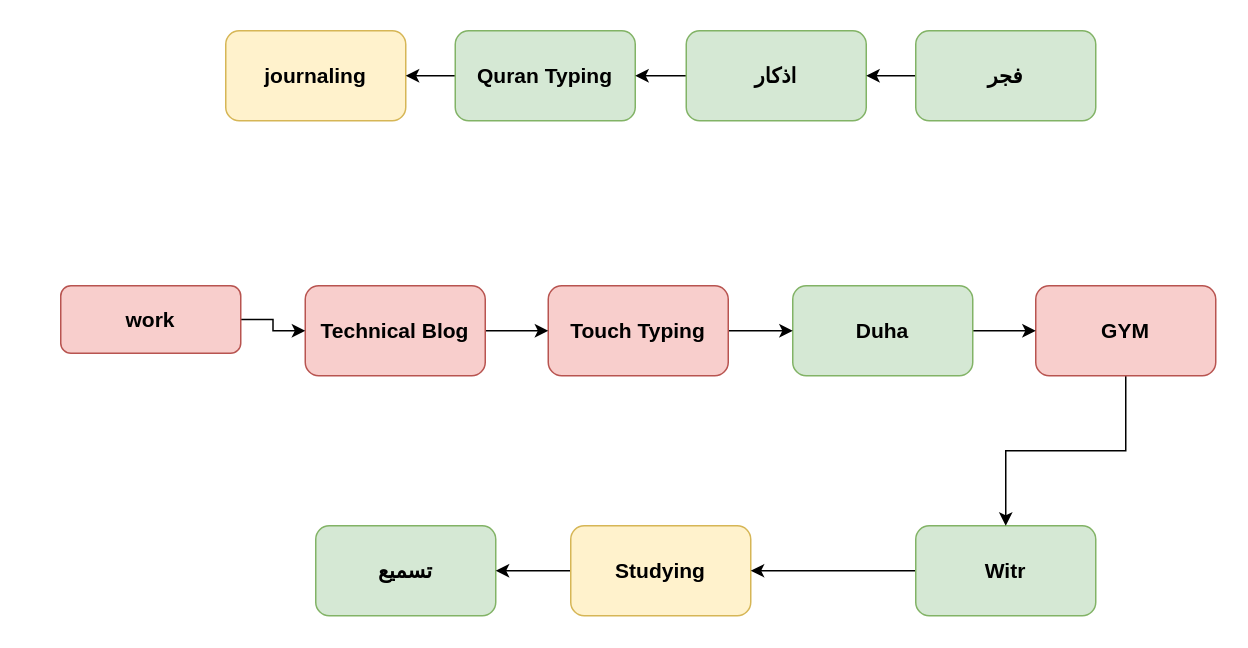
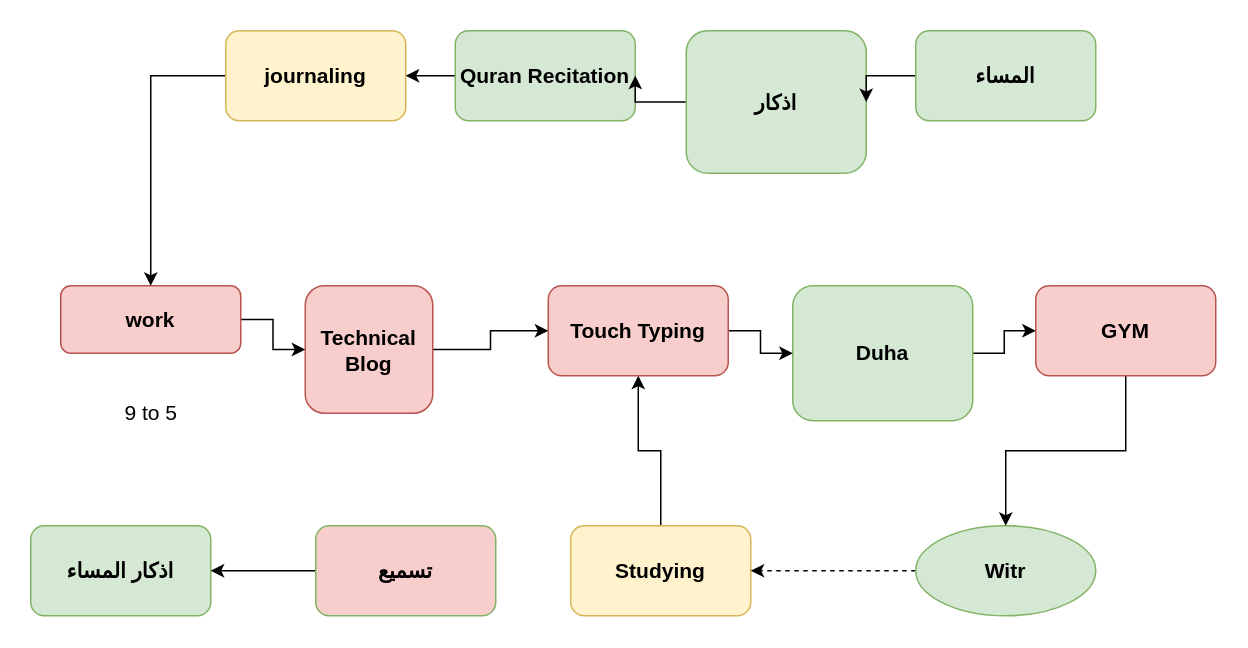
node "Quran Typing": label "Quran Typing" -> "Quran Recitation"
node "اذكار": size 180x90 -> 180x143
node "فجر": label "فجر" -> "المساء"
edge "journaling" -> "work": added
node "Technical Blog": size 180x90 -> 128x128
node "Duha": size 180x90 -> 180x135
node "9 to 5": added
node "اذكار المساء": added
edge "تسميع" -> "اذكار المساء": added
node "تسميع": fillcolor #d5e8d4 -> #f8cecc
edge "Studying" -> "تسميع": now "Studying" -> "Touch Typing"
edge "Witr" -> "Studying": style solid -> dashed
node "Witr": shape rounded rectangle -> ellipse
